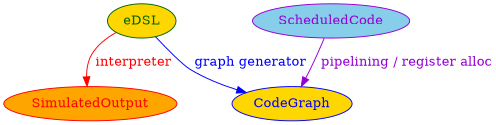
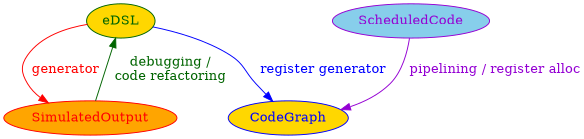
edge "eDSL" -> "SimulatedOutput": label " interpreter" -> " generator"
edge "eDSL" -> "CodeGraph": label " graph generator" -> " register generator"
edge "SimulatedOutput" -> "eDSL": added, label "debugging / code refactoring"
